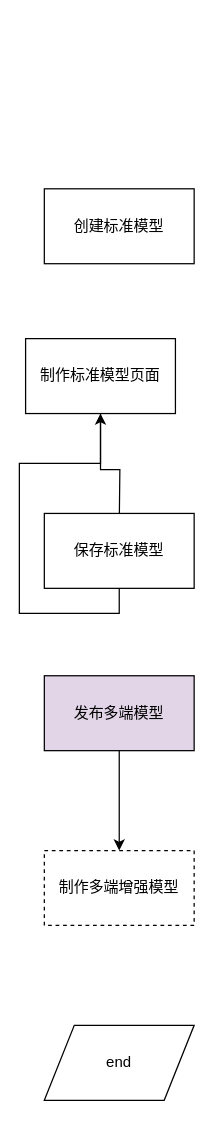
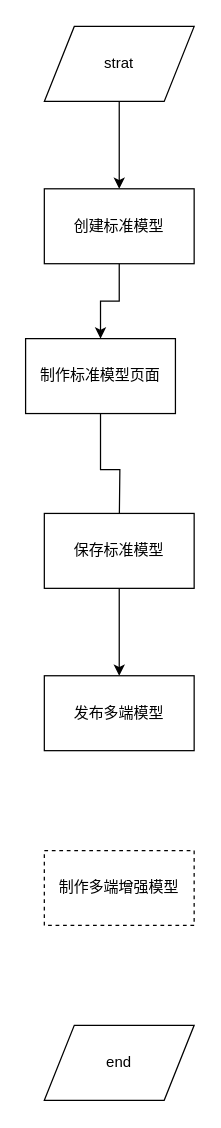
node "strat": added
edge "strat" -> "创建标准模型": added
edge "创建标准模型" -> "制作标准模型页面": added
edge "保存标准模型" -> "制作标准模型页面": now "保存标准模型" -> "发布多端模型"
node "发布多端模型": fillcolor #e1d5e7 -> #ffffff
edge "发布多端模型" -> "制作多端增强模型": removed
